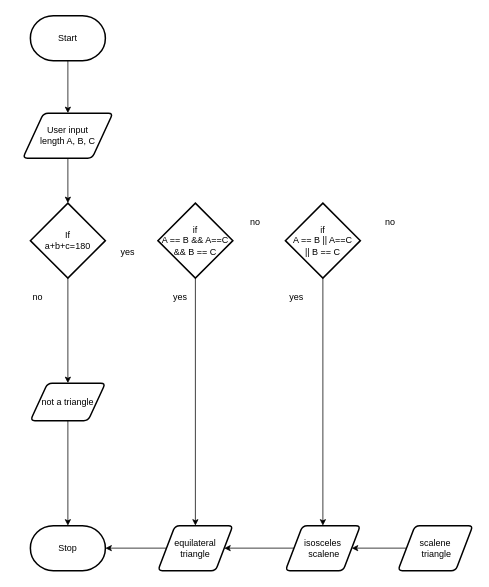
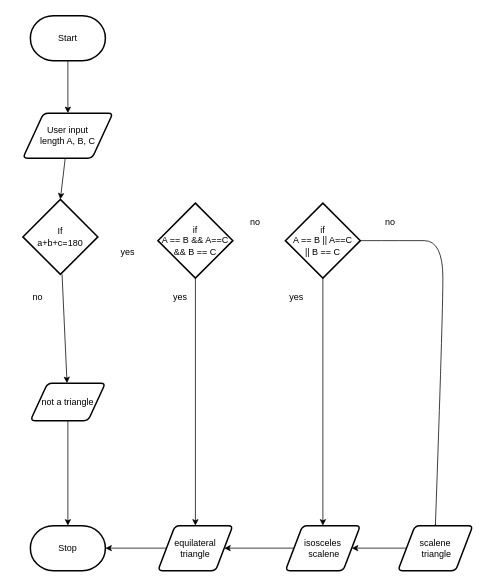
node "If a+b+c=180": moved (68, 240) -> (60, 237)
edge "if A == B || A==C || B == C" -> "scalene triangle": added
